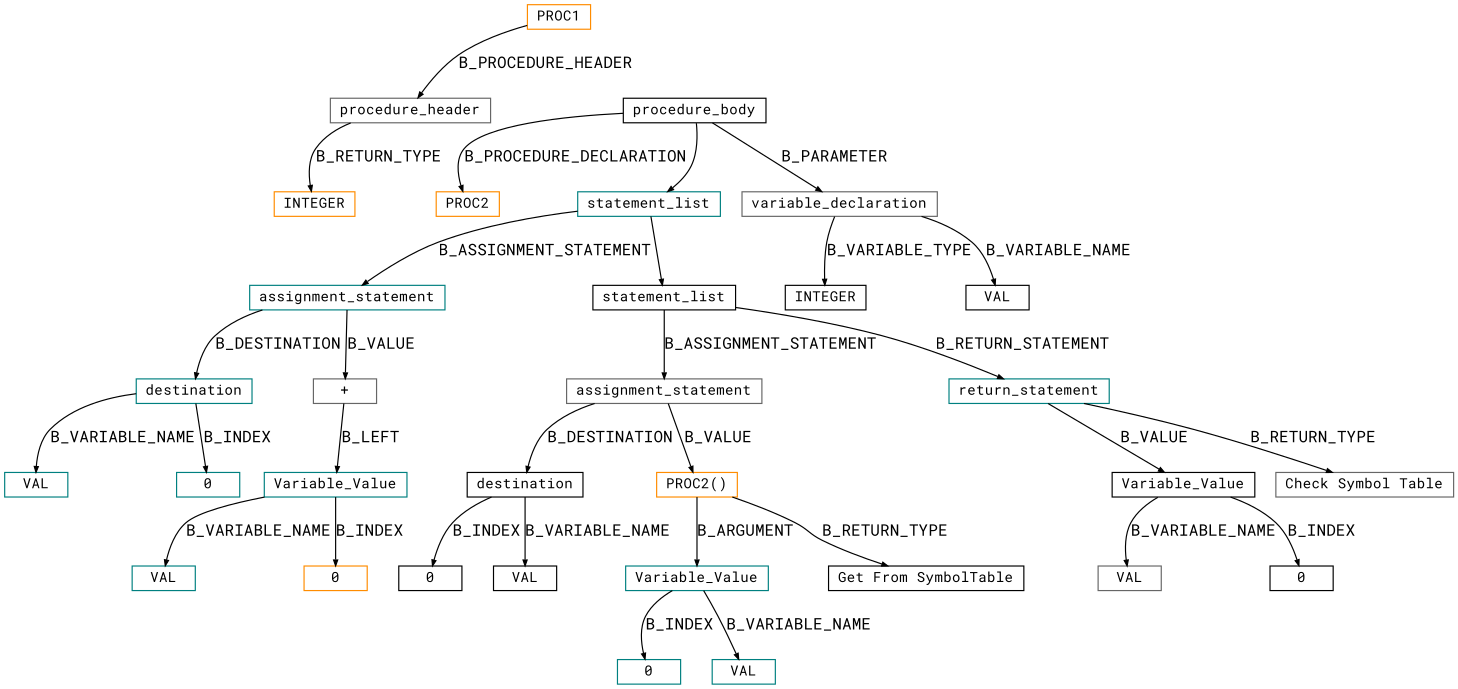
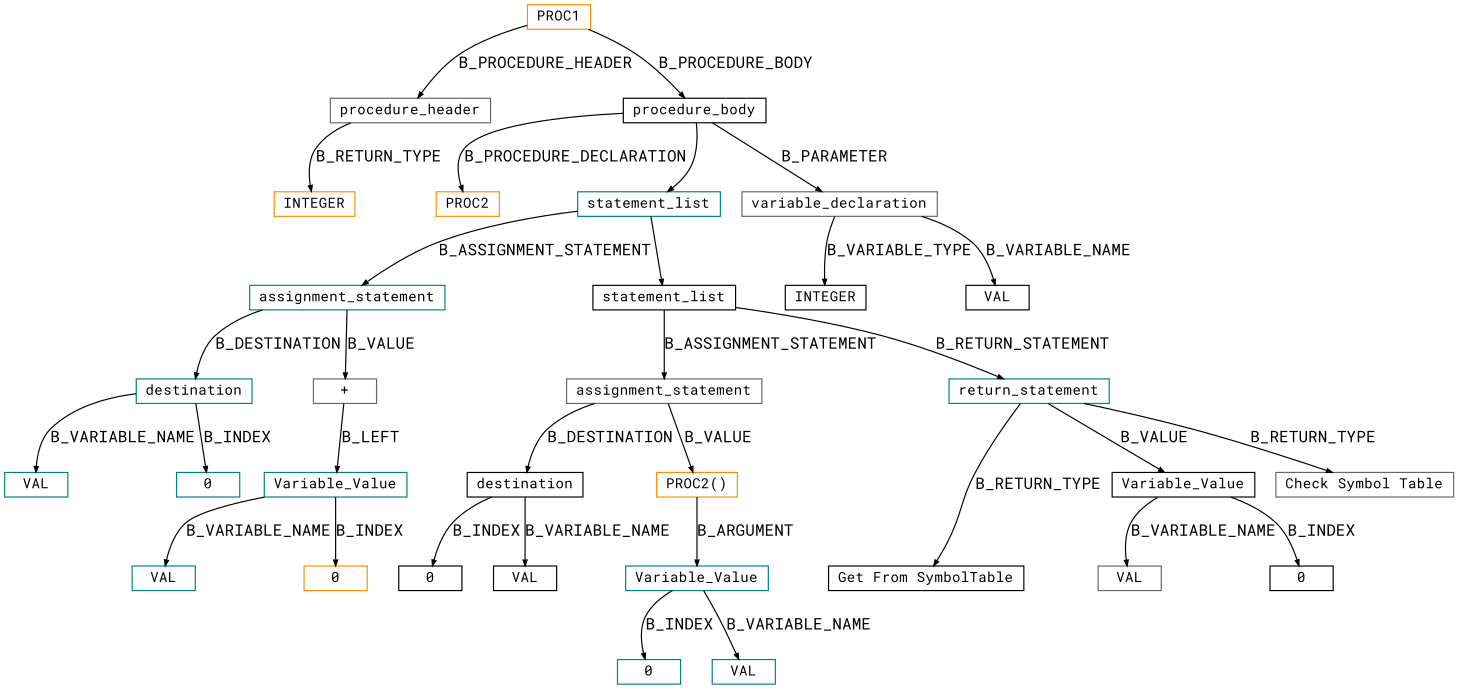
edge "PROC1" -> "procedure_body": added, label "B_PROCEDURE_BODY"
edge "PROC2()" -> "Get From SymbolTable": now "return_statement" -> "Get From SymbolTable"
